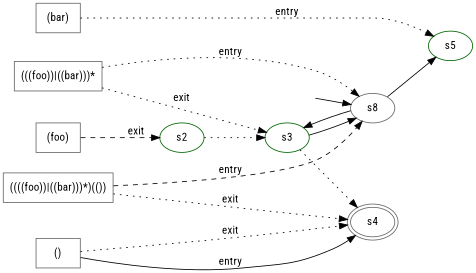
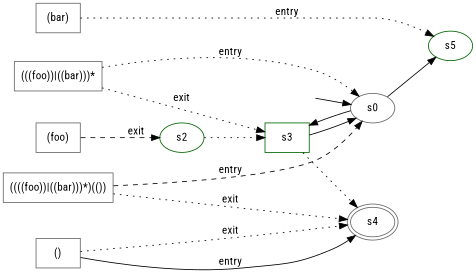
node "s8": label "s8" -> "s0"
node "s3": shape ellipse -> box
